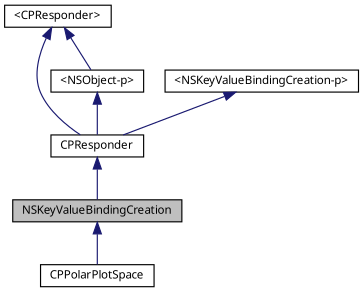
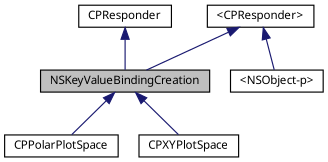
node "<NSKeyValueBindingCreation-p>": removed
edge "CPResponder" -> "<CPResponder>": now "NSKeyValueBindingCreation" -> "<CPResponder>"
edge "CPResponder" -> "<NSObject-p>": removed
node "CPXYPlotSpace": added
